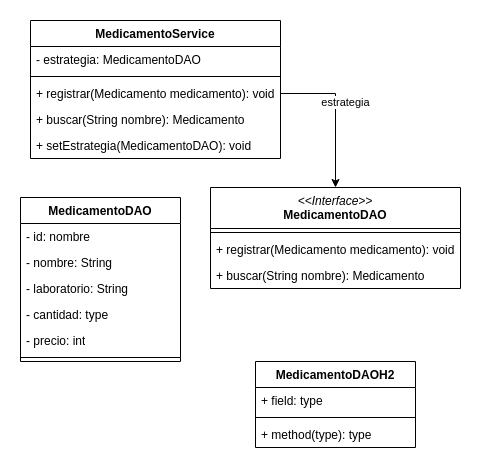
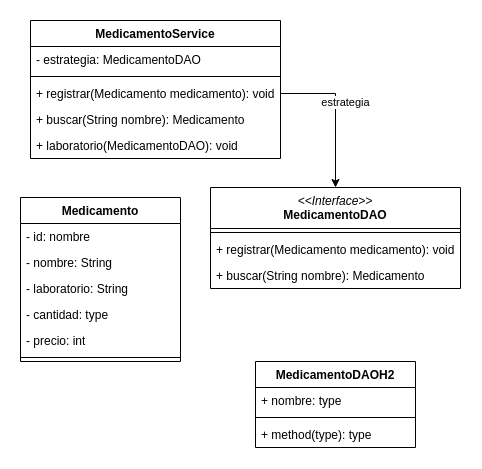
node "+ setEstrategia(MedicamentoDAO): void": label "+ setEstrategia(MedicamentoDAO): void" -> "+ laboratorio(MedicamentoDAO): void"
node "MedicamentoDAO": label "MedicamentoDAO" -> "Medicamento"
node "+ field: type": label "+ field: type" -> "+ nombre: type"
